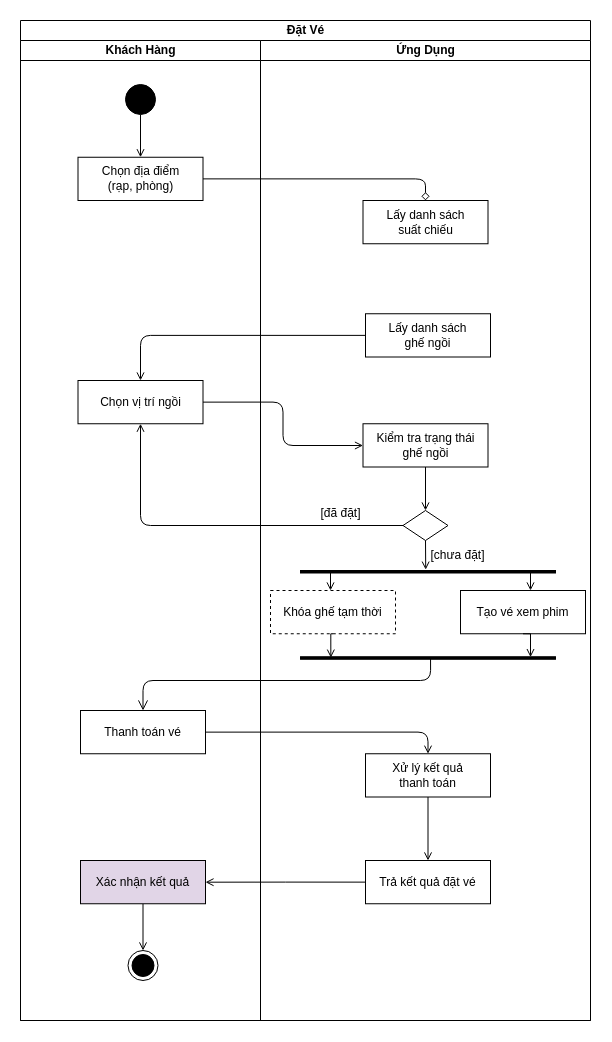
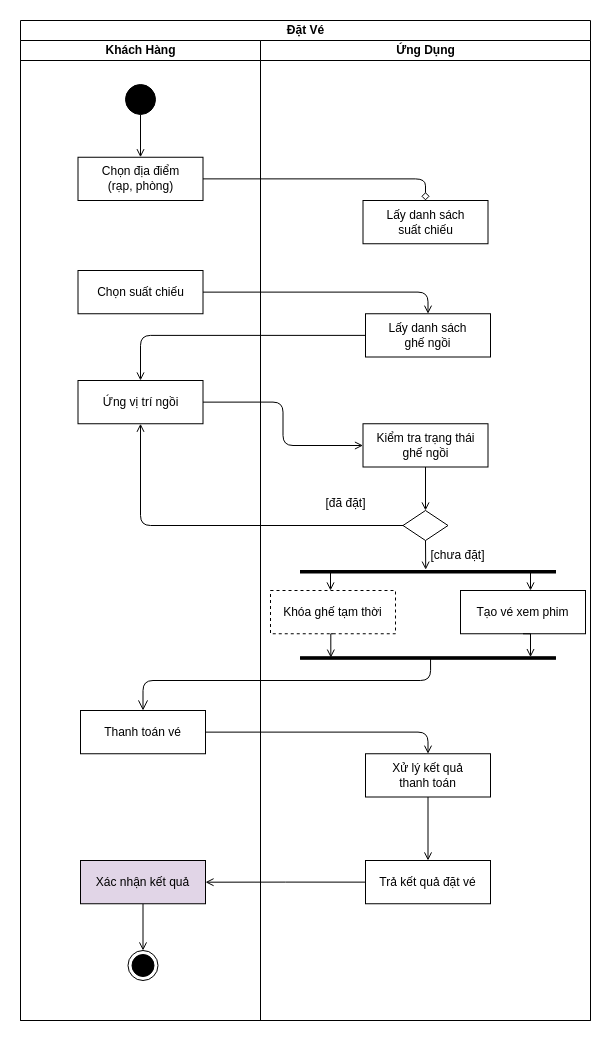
node "Chọn suất chiếu": added
edge "Chọn suất chiếu" -> "Lấy danh sách ghế ngồi": added
node "Chọn vị trí ngồi": label "Chọn vị trí ngồi" -> "Ứng vị trí ngồi"
node "[đã đặt]": moved (341, 514) -> (346, 504)
